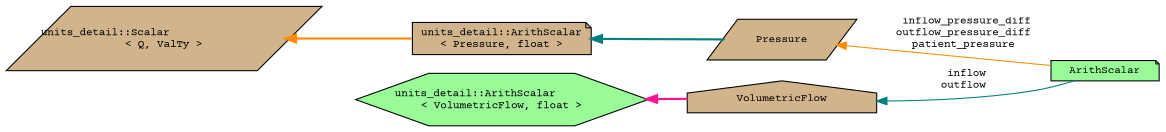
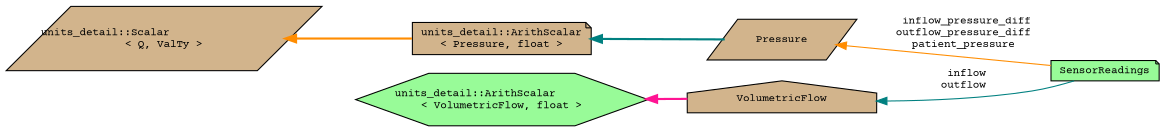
node "ArithScalar": label "ArithScalar" -> "SensorReadings"
